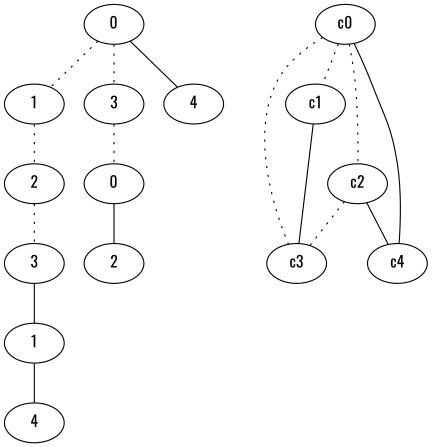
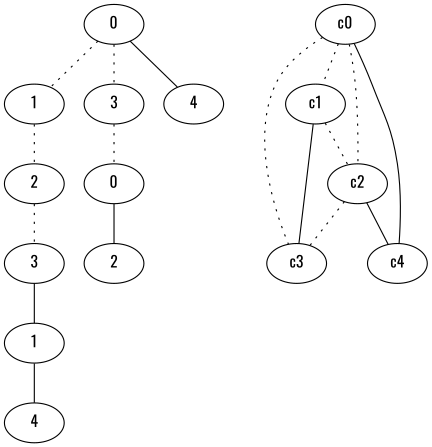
edge "c1" -- "c2": added
